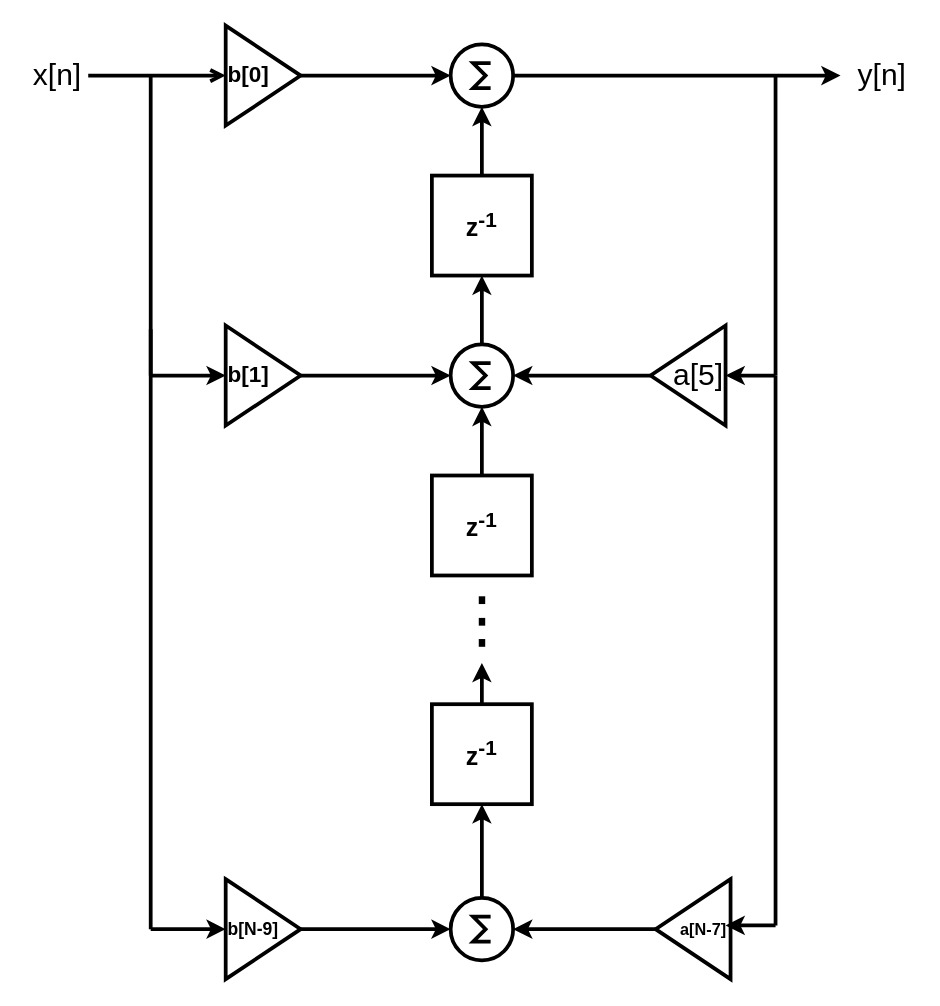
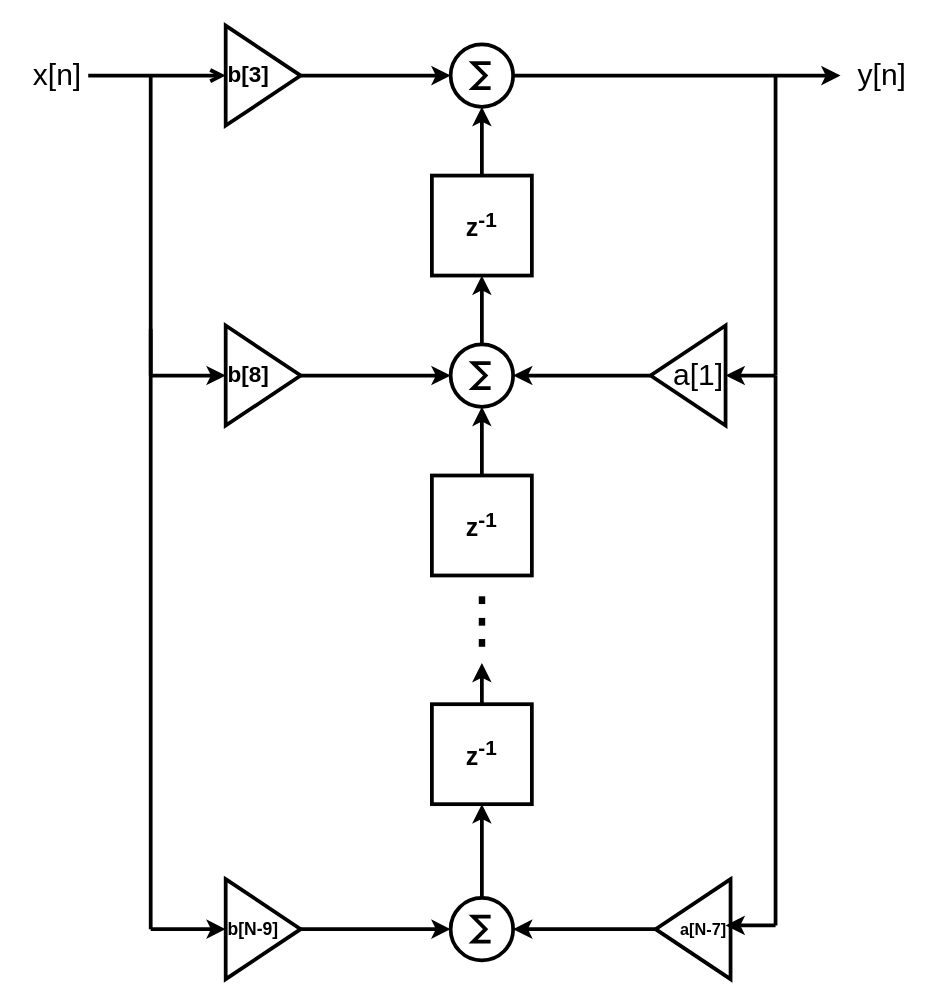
node "b[0]": label "b[0]" -> "b[3]"
node "b[1]": label "b[1]" -> "b[8]"
node "a[5]": label "a[5]" -> "a[1]"
